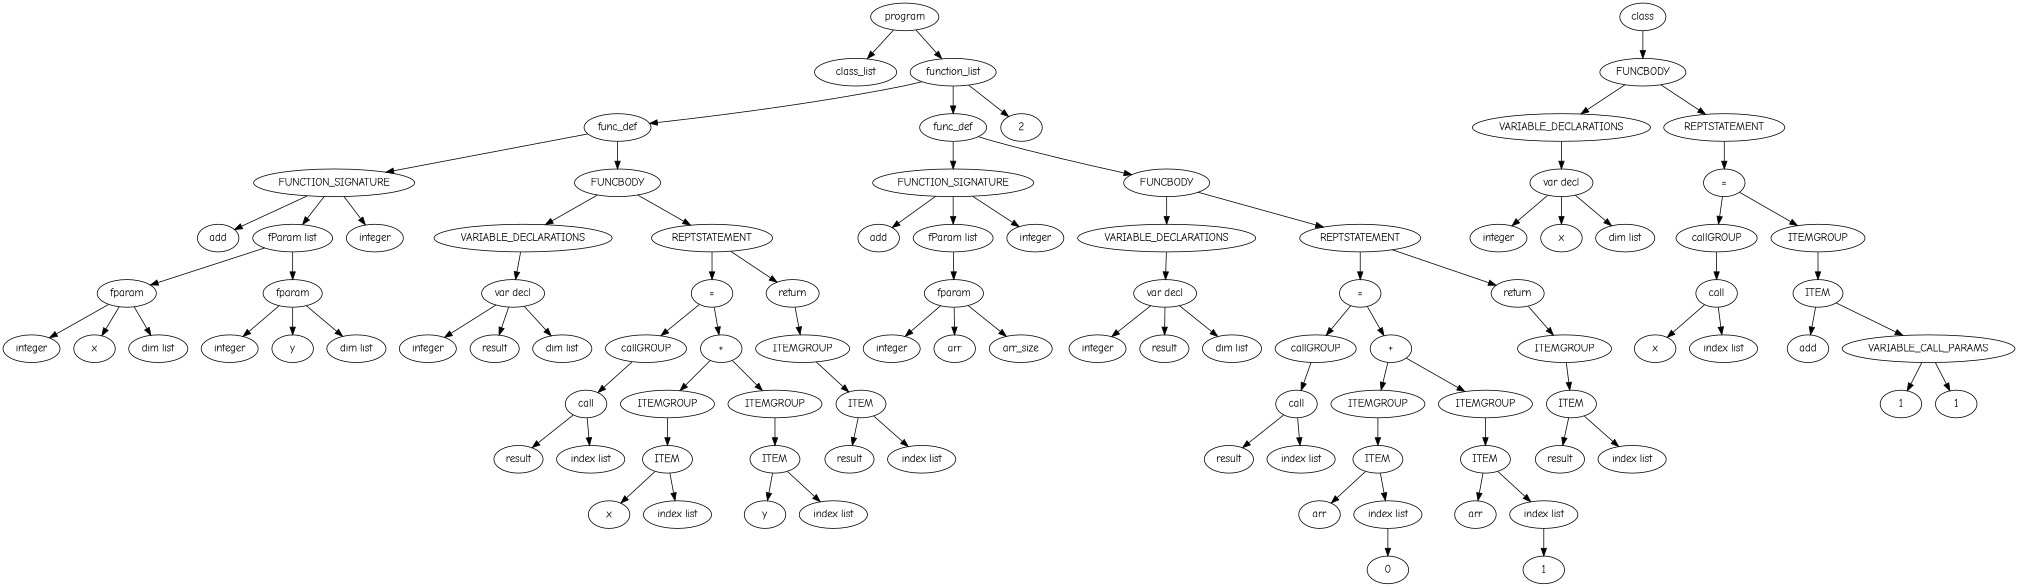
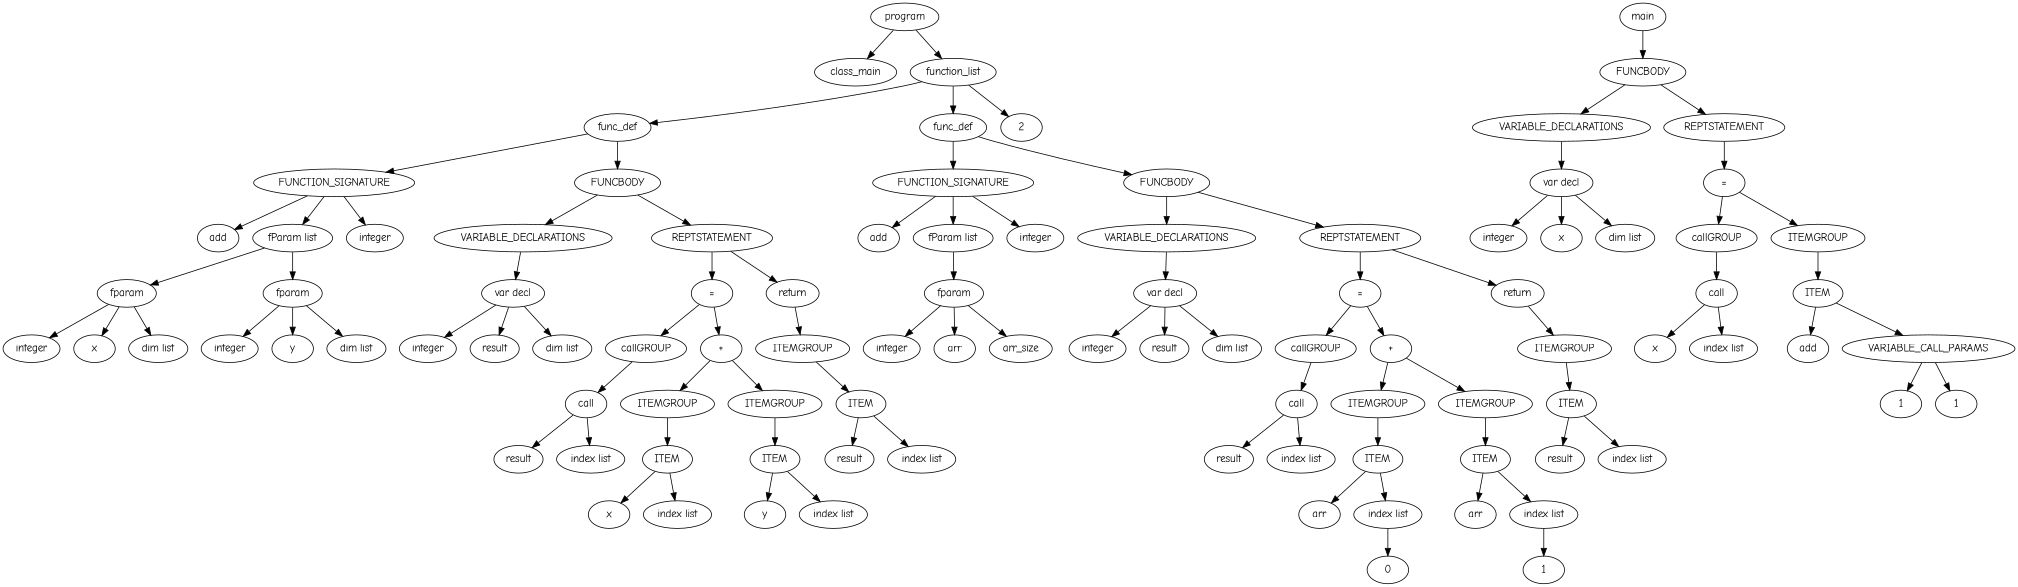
node "class": label "class" -> "main"
node "class_list": label "class_list" -> "class_main"
